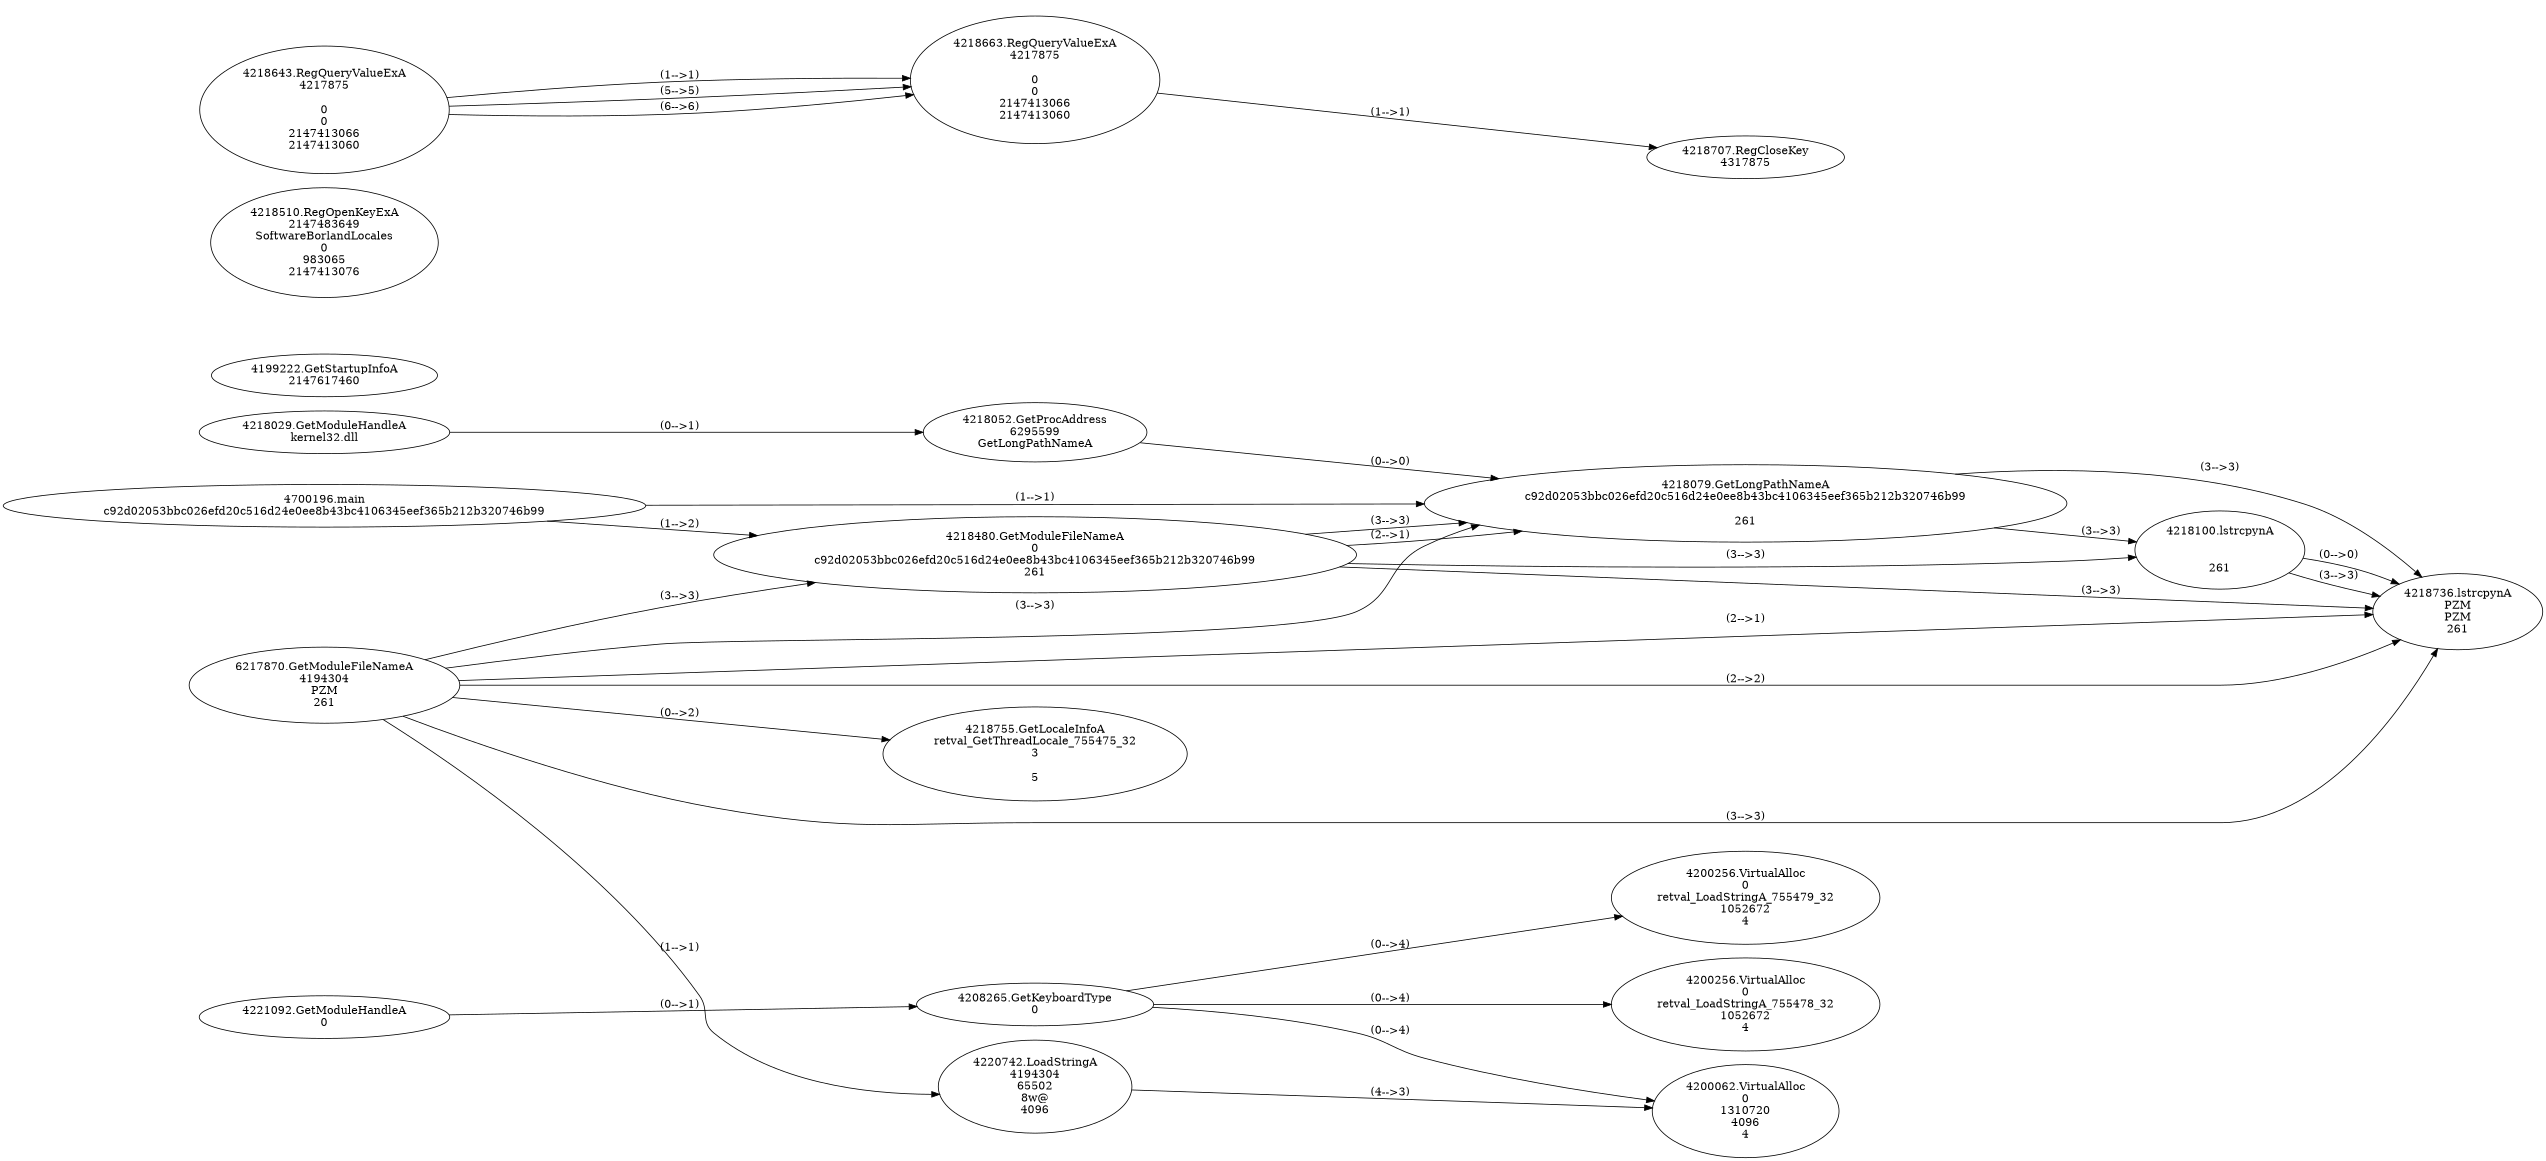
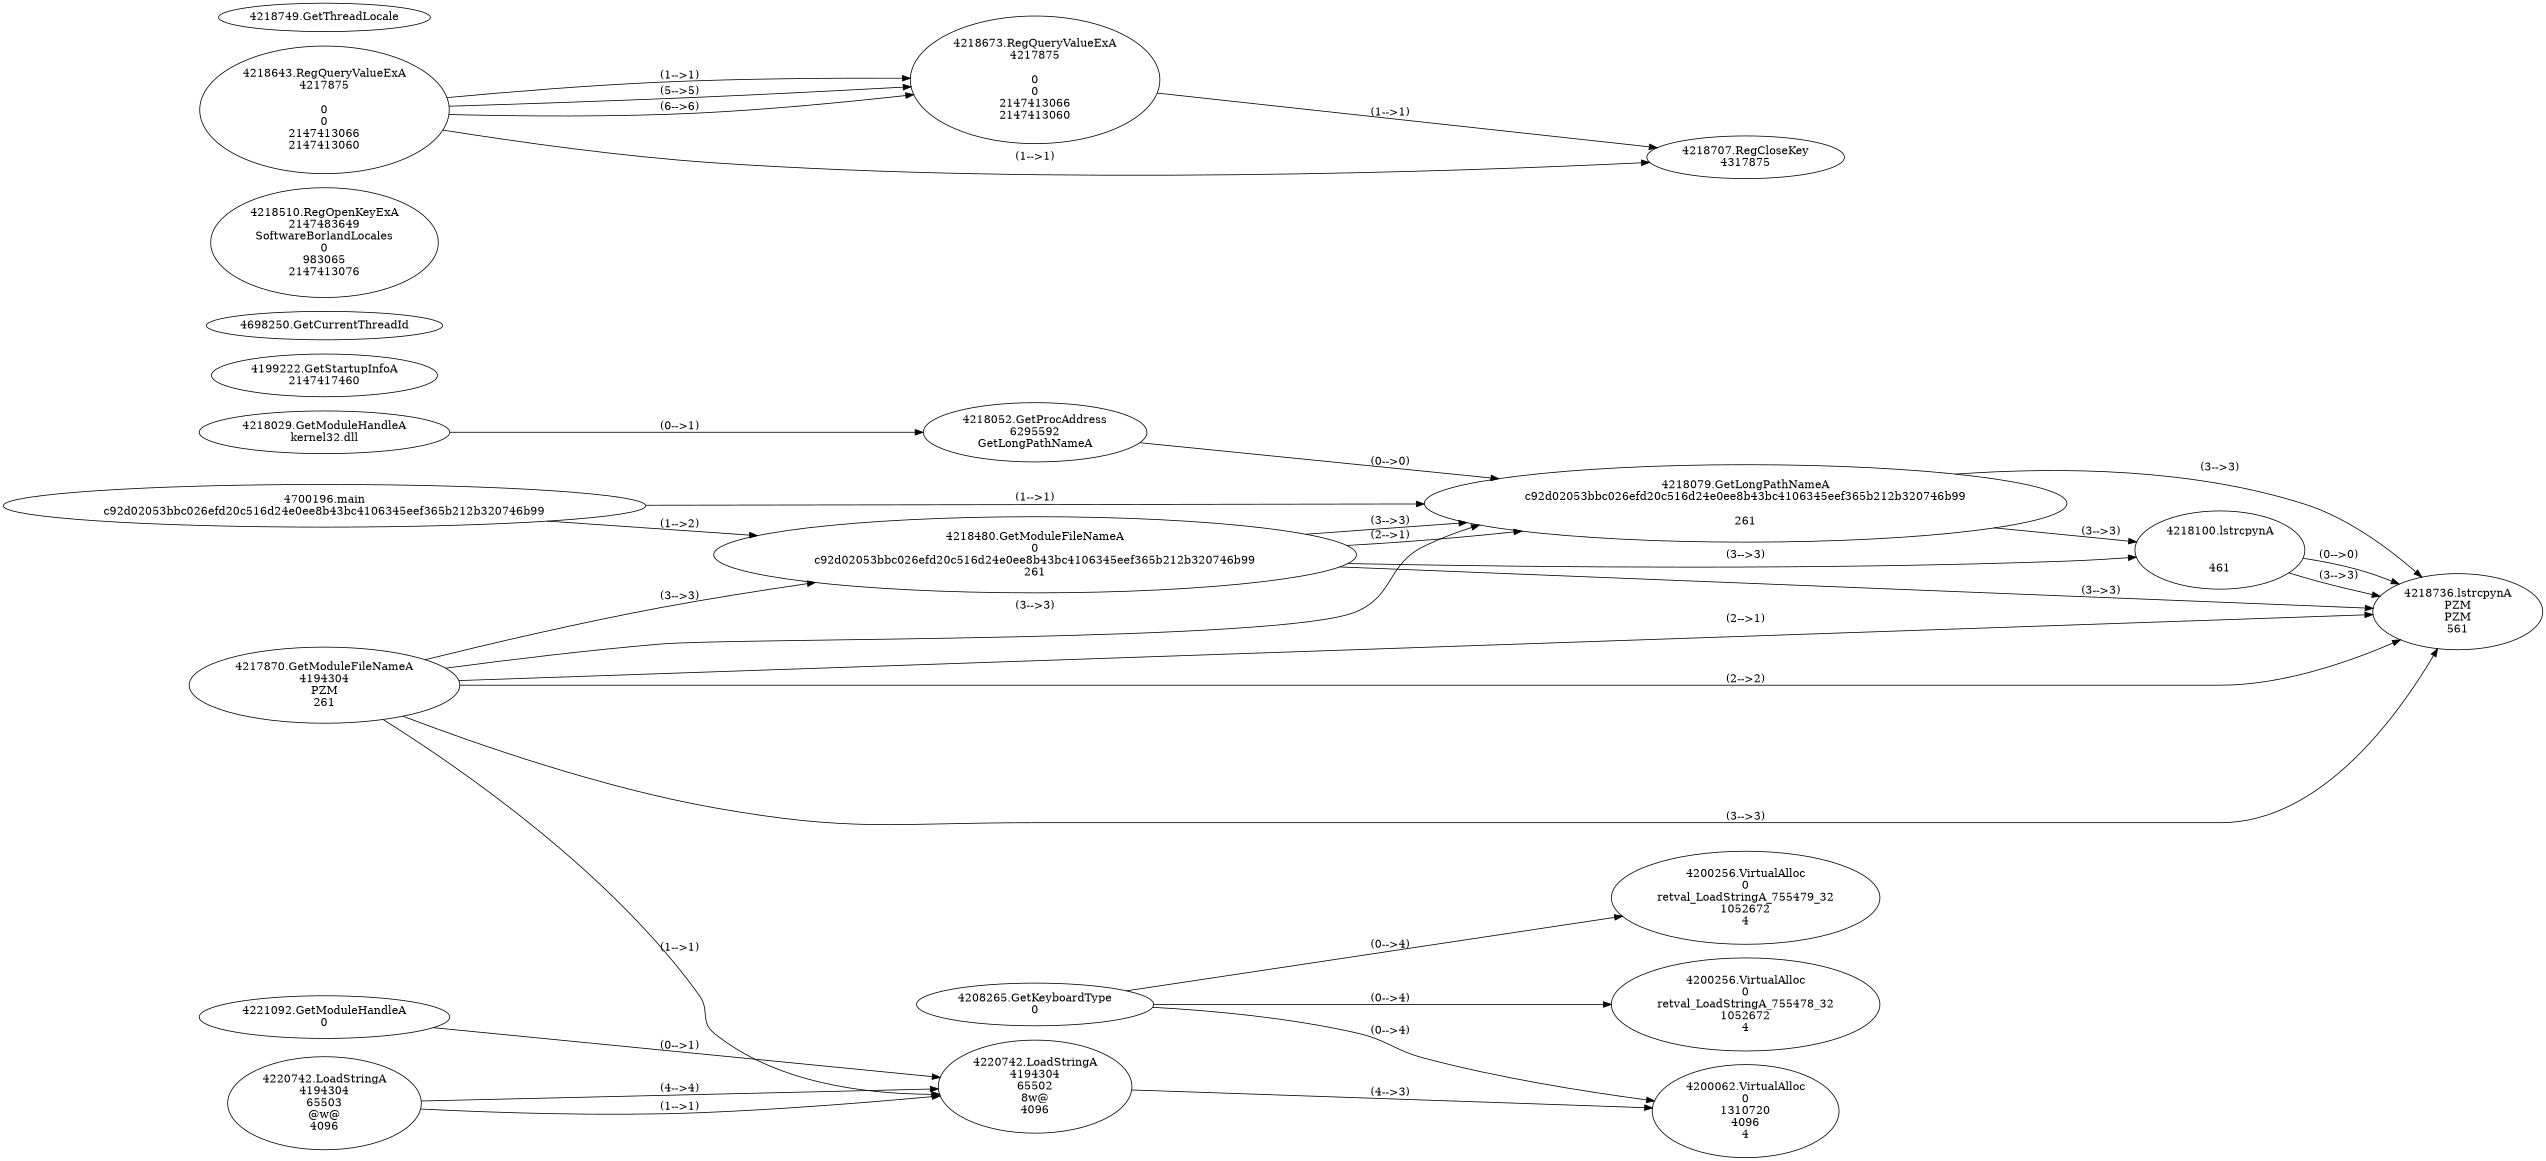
node "4218749.GetThreadLocale": added
node "4218663.RegQueryValueExA 4217875 0 0 2147413066 2147413060": label "4218663.RegQueryValueExA 4217875 0 0 2147413066 2147413060" -> "4218673.RegQueryValueExA 4217875 0 0 2147413066 2147413060"
edge "4218643.RegQueryValueExA 4217875 0 0 2147413066 2147413060" -> "4218707.RegCloseKey 4317875": added, label "(1-->1)"
node "4698250.GetCurrentThreadId": added
node "4199222.GetStartupInfoA 2147617460": label "4199222.GetStartupInfoA 2147617460" -> "4199222.GetStartupInfoA 2147417460"
node "4218052.GetProcAddress 6295599 GetLongPathNameA": label "4218052.GetProcAddress 6295599 GetLongPathNameA" -> "4218052.GetProcAddress 6295592 GetLongPathNameA"
node "4218100.lstrcpynA 261": label "4218100.lstrcpynA 261" -> "4218100.lstrcpynA 461"
node "4218736.lstrcpynA PZM PZM 261": label "4218736.lstrcpynA PZM PZM 261" -> "4218736.lstrcpynA PZM PZM 561"
node "6217870.GetModuleFileNameA 4194304 PZM 261": label "6217870.GetModuleFileNameA 4194304 PZM 261" -> "4217870.GetModuleFileNameA 4194304 PZM 261"
node "4218755.GetLocaleInfoA retval_GetThreadLocale_755475_32 3 5": removed
edge "4221092.GetModuleHandleA 0" -> "4208265.GetKeyboardType 0": now "4221092.GetModuleHandleA 0" -> "4220742.LoadStringA 4194304 65502 8w@ 4096"
node "4220742.LoadStringA 4194304 65503 @w@ 4096": added
